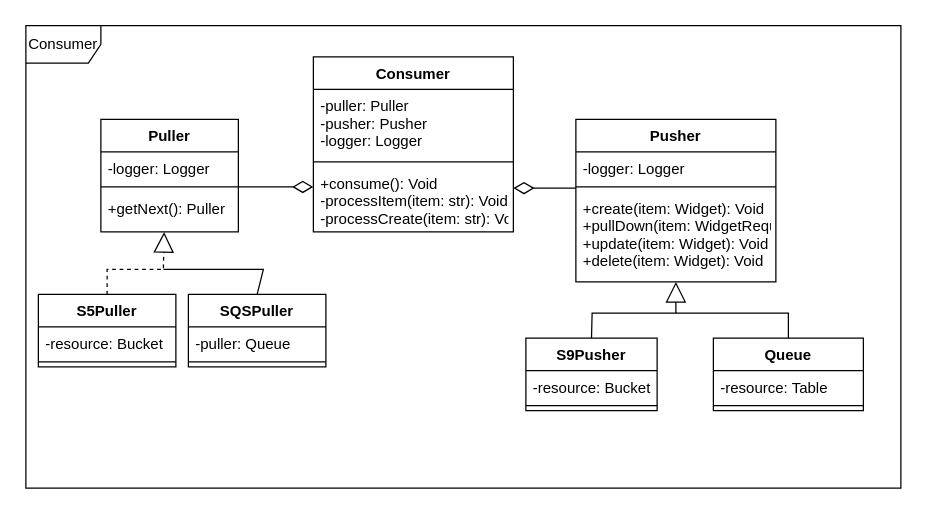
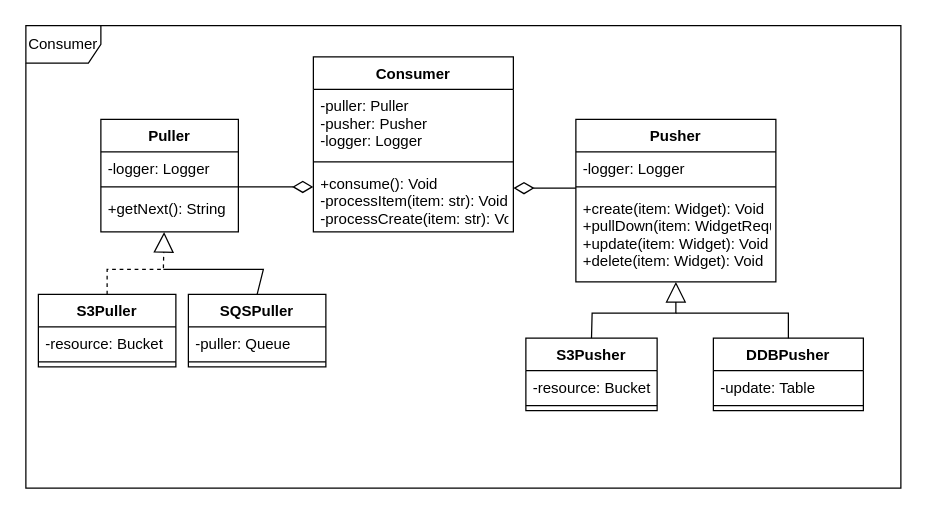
node "+getNext(): Puller": label "+getNext(): Puller" -> "+getNext(): String"
node "S5Puller": label "S5Puller" -> "S3Puller"
node "S9Pusher": label "S9Pusher" -> "S3Pusher"
node "Queue": label "Queue" -> "DDBPusher"
node "-resource: Table": label "-resource: Table" -> "-update: Table"
